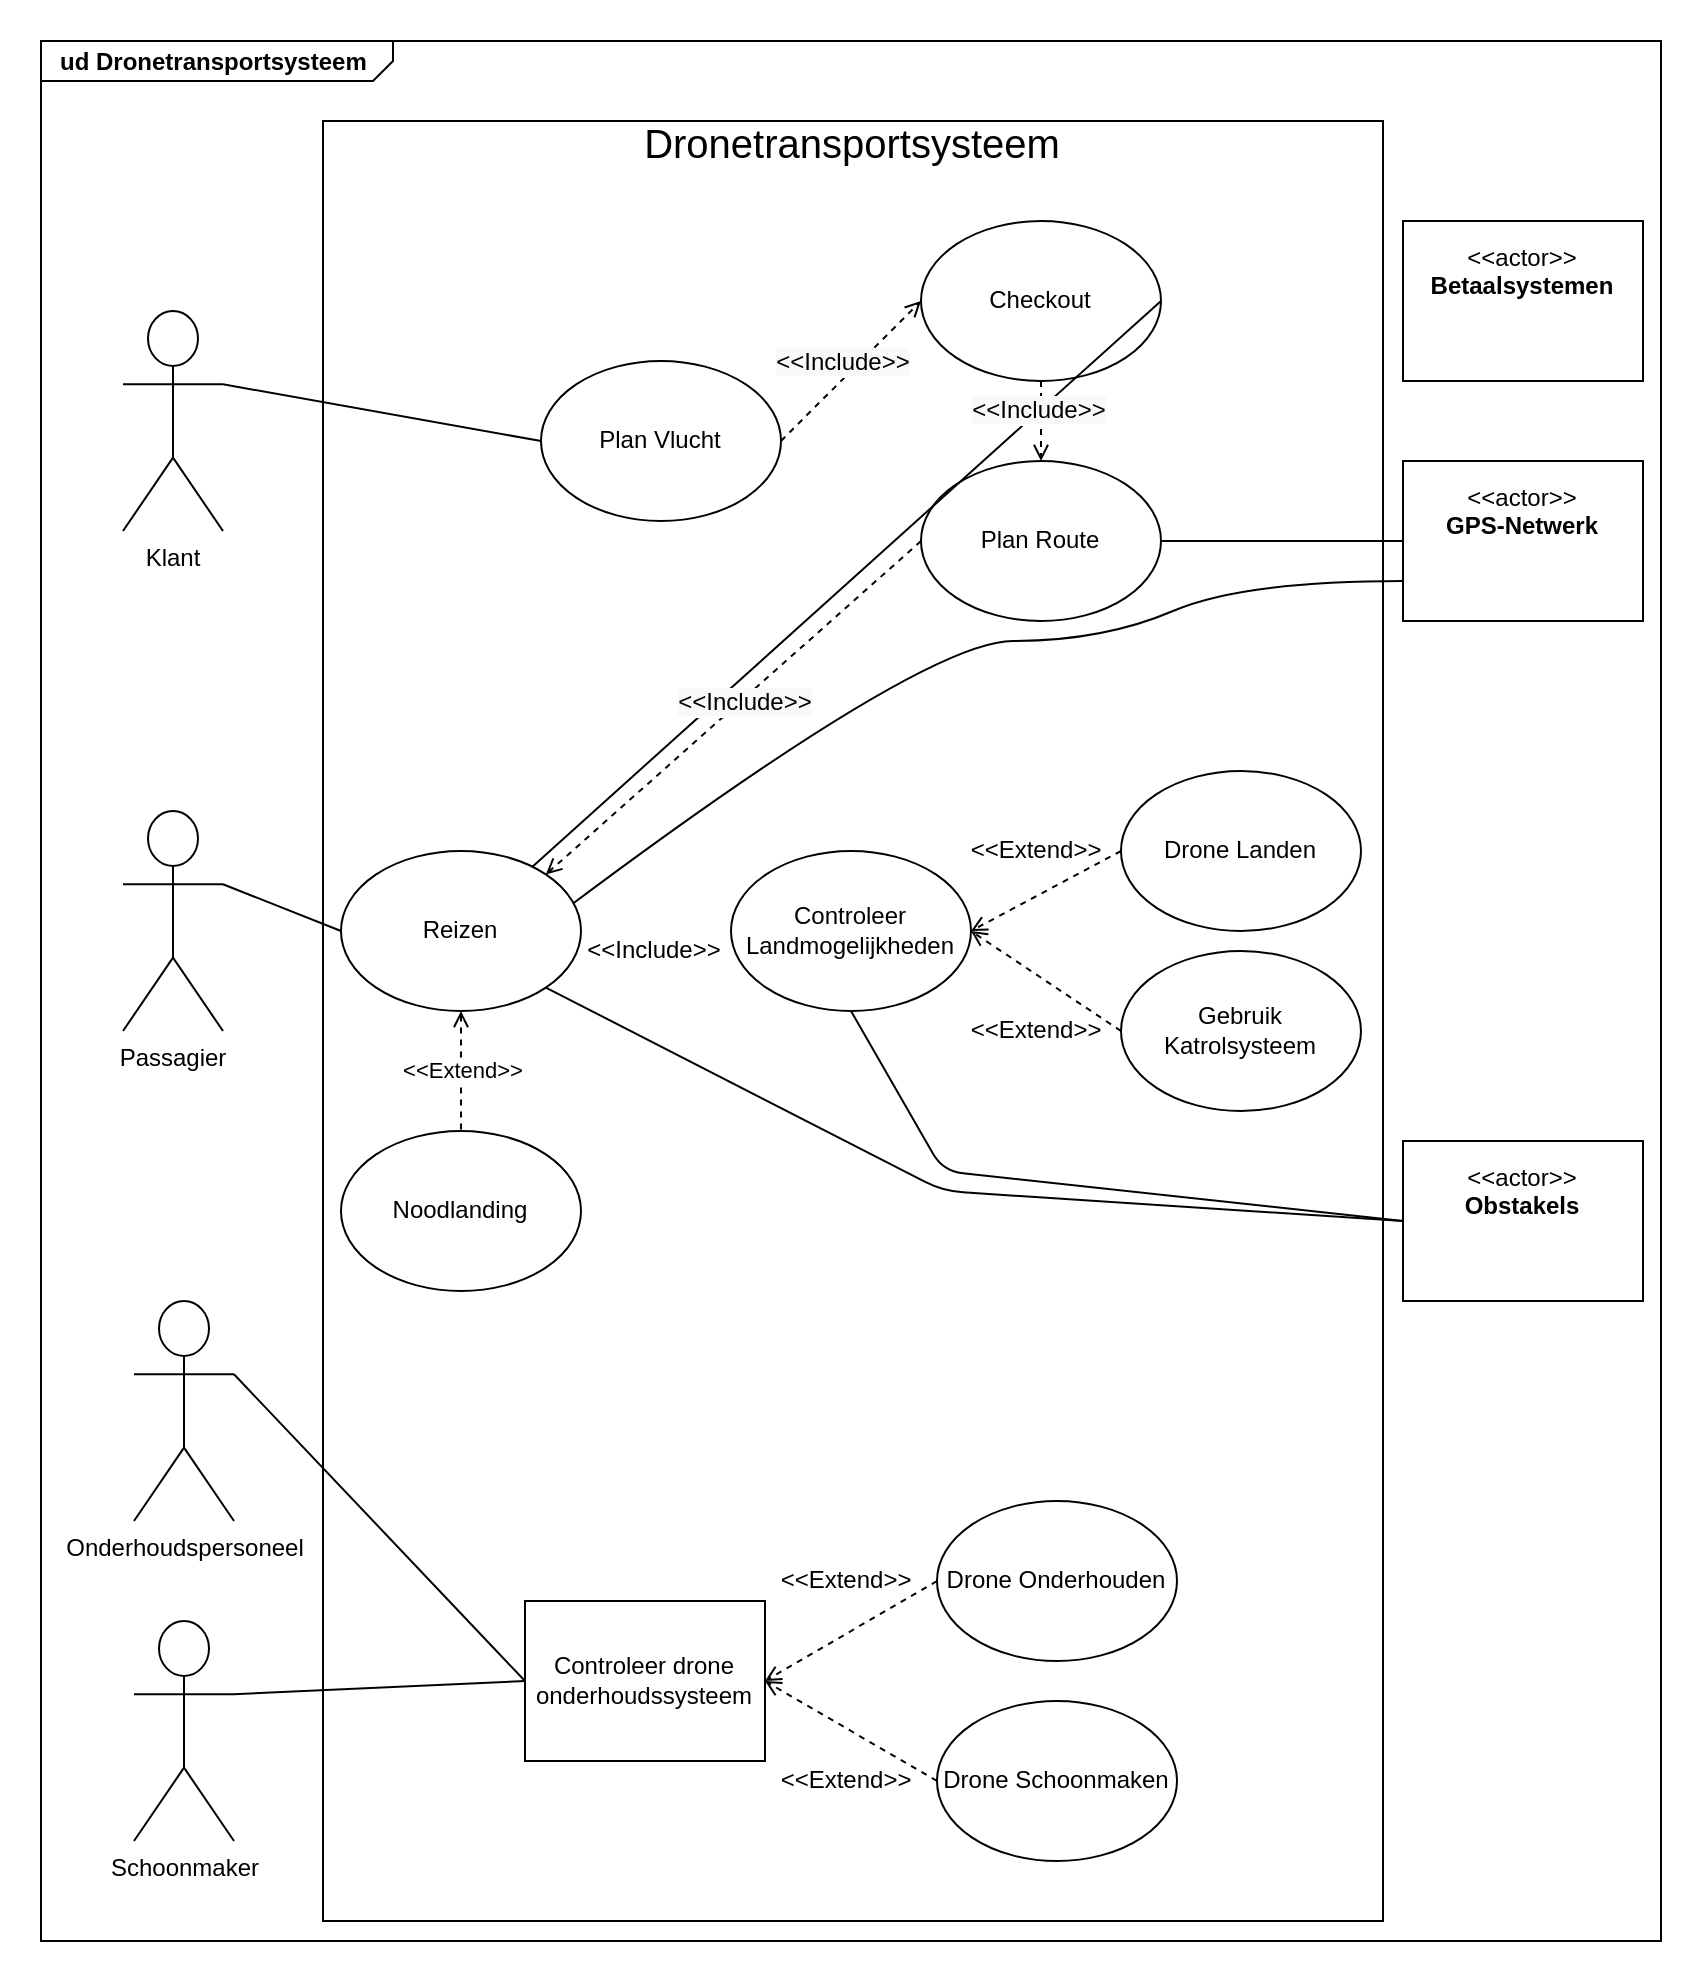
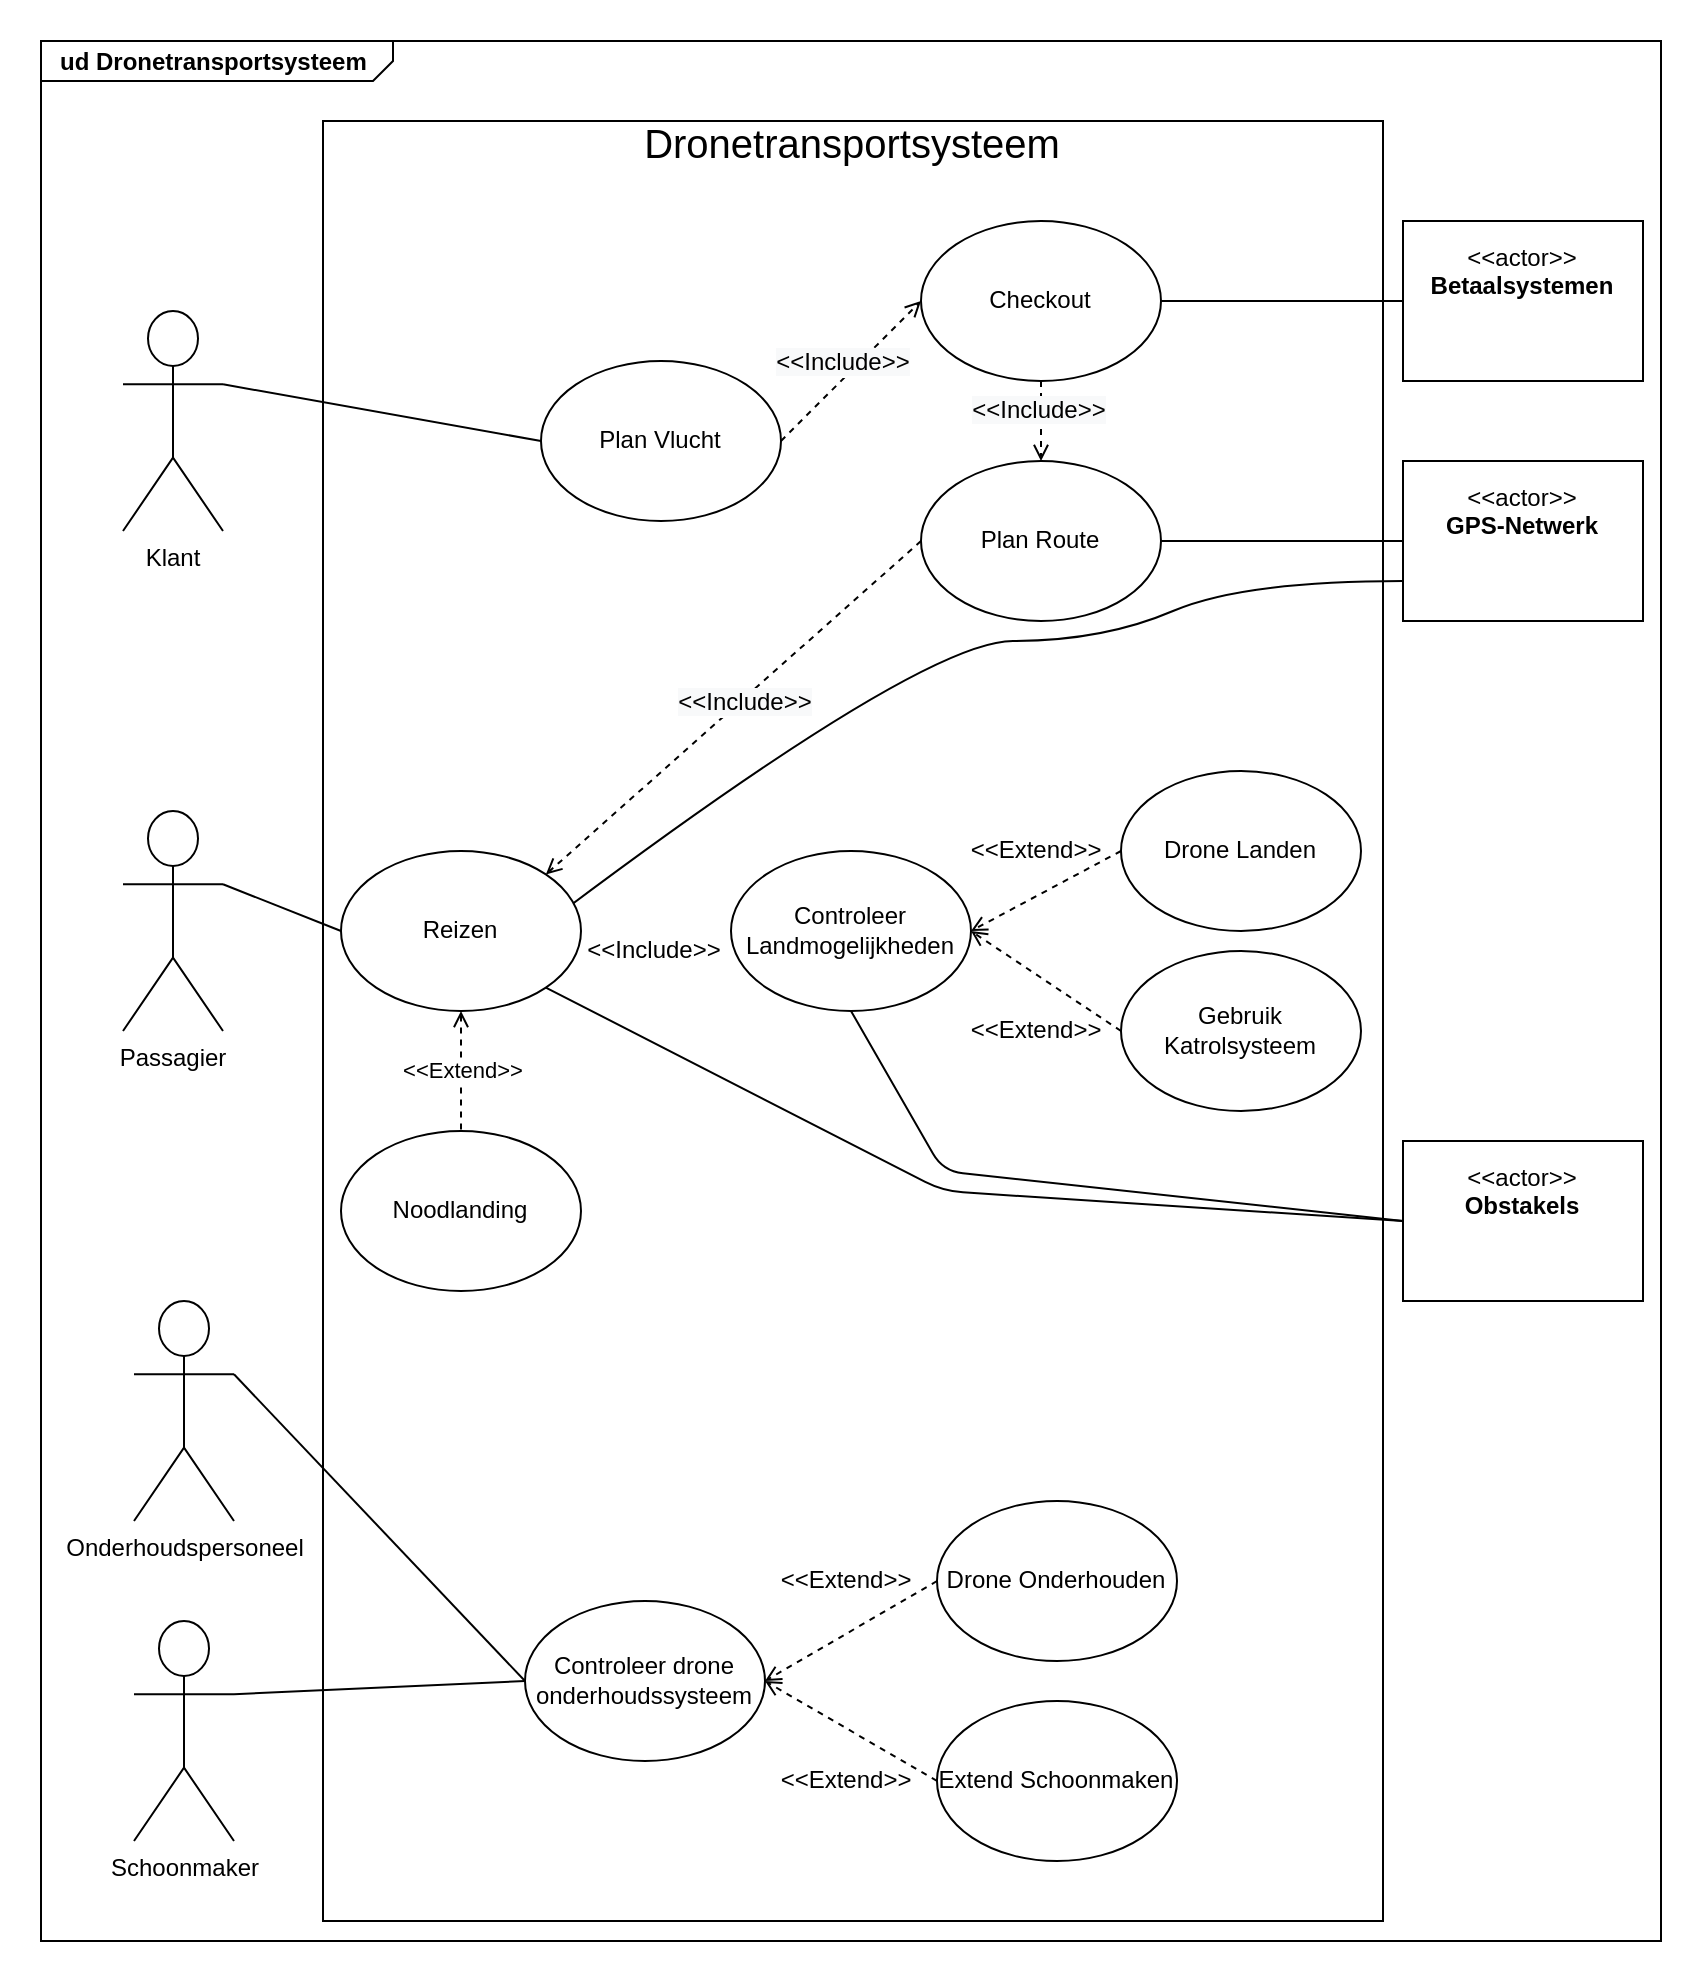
edge "Checkout" -- "Reizen": now "Checkout" -- "<<actor>> Betaalsystemen"
node "Controleer drone onderhoudssysteem": shape rectangle -> ellipse
node "Drone Schoonmaken": label "Drone Schoonmaken" -> "Extend Schoonmaken"
